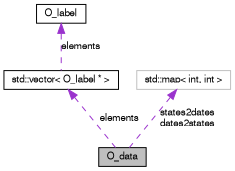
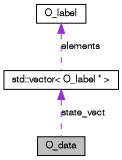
node "std::map< int, int >": removed
edge "O_data" -> "std::vector< O_label * >": label "elements" -> "state_vect"
